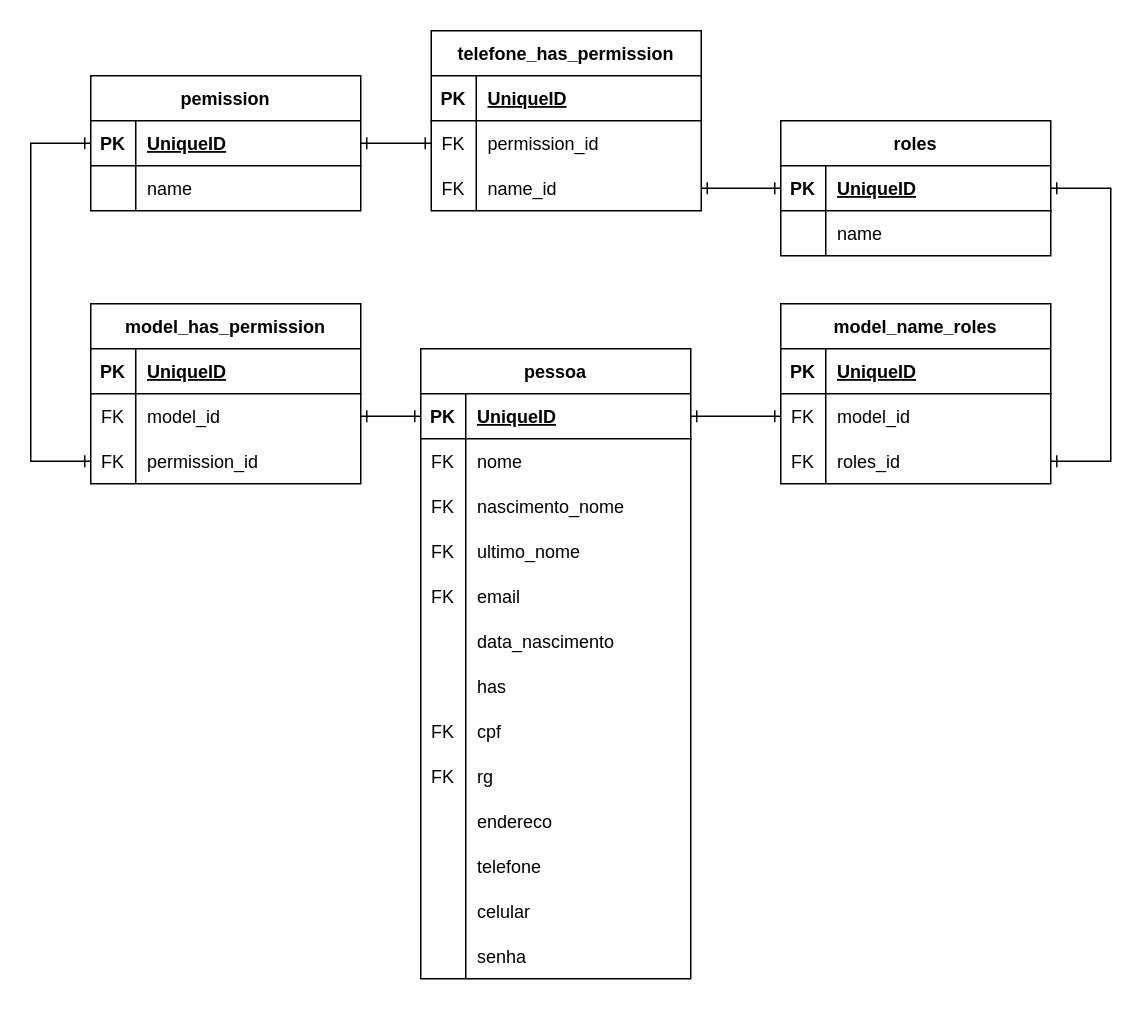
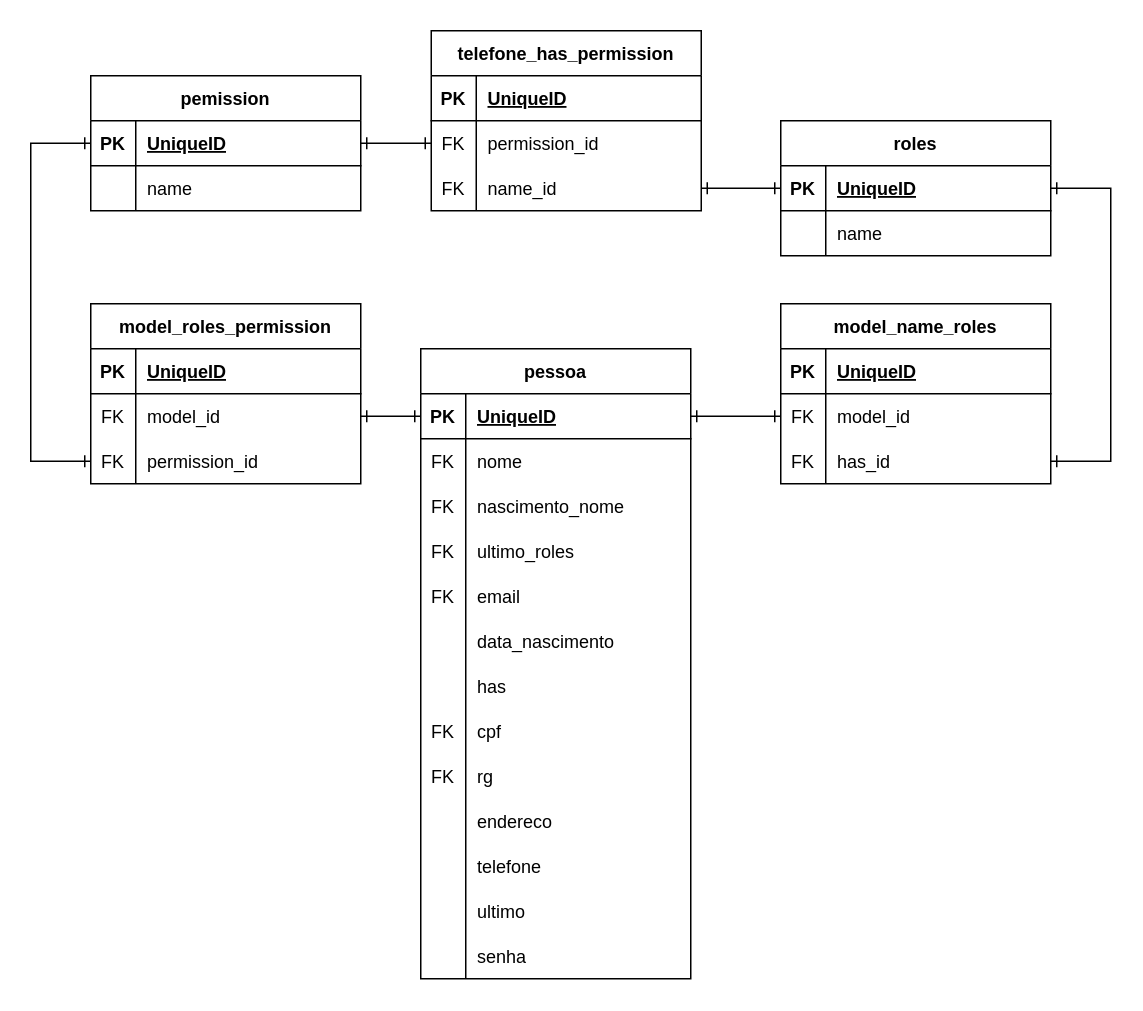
node "model_has_permission": label "model_has_permission" -> "model_roles_permission"
node "roles_id": label "roles_id" -> "has_id"
node "ultimo_nome": label "ultimo_nome" -> "ultimo_roles"
node "celular": label "celular" -> "ultimo"
